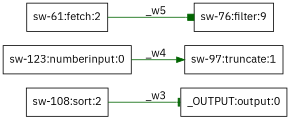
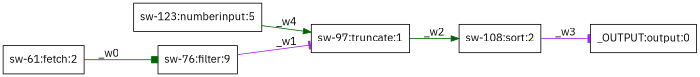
edge "sw-61:fetch:2" -> "sw-76:filter:9": label "_w5" -> "_w0"
edge "sw-97:truncate:1" -> "sw-108:sort:2": added, label "_w2"
edge "sw-76:filter:9" -> "sw-97:truncate:1": added, label "_w1"
node "sw-123:numberinput:0": label "sw-123:numberinput:0" -> "sw-123:numberinput:5"
edge "sw-108:sort:2" -> "_OUTPUT:output:0": color darkgreen -> purple
